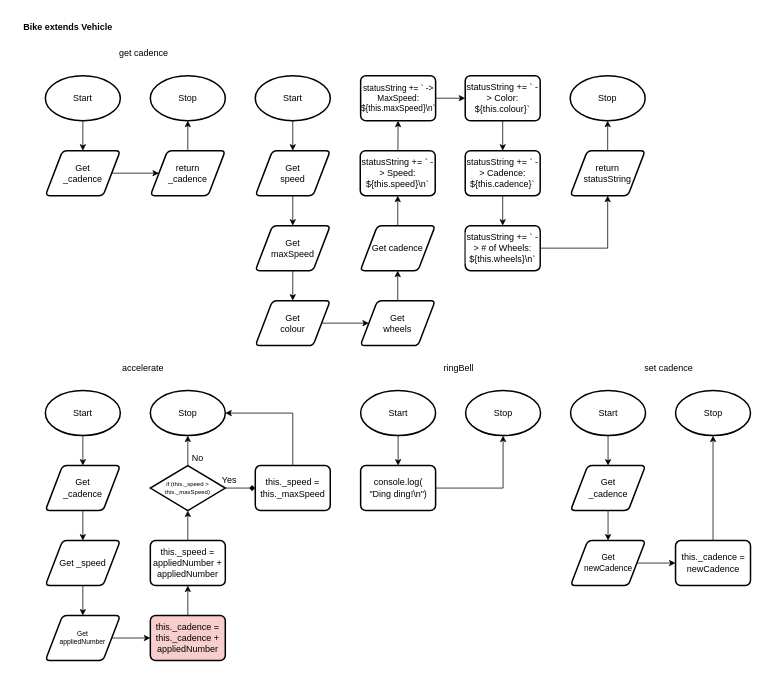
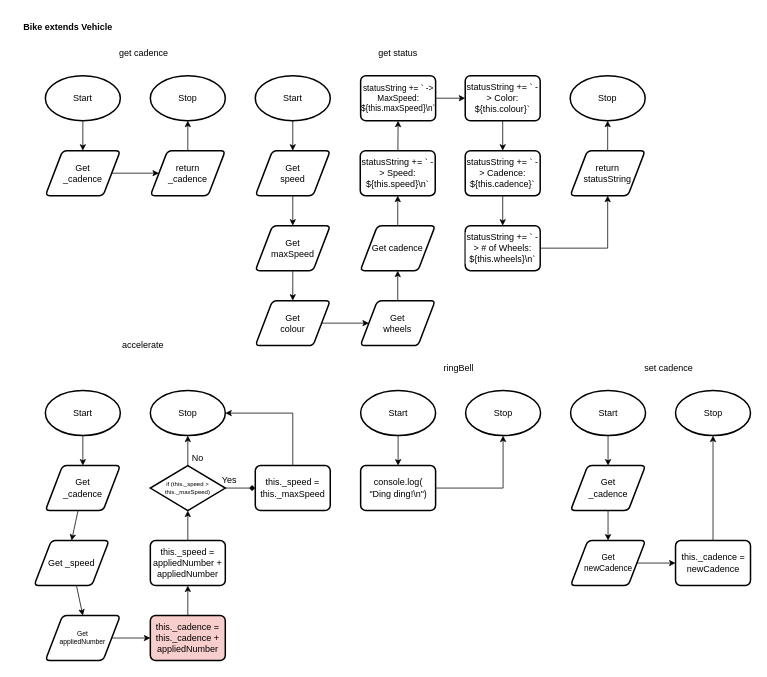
node "get status": added
node "accelerate": moved (143, 368) -> (143, 345)
node "Get _speed": moved (83, 563) -> (72, 563)
